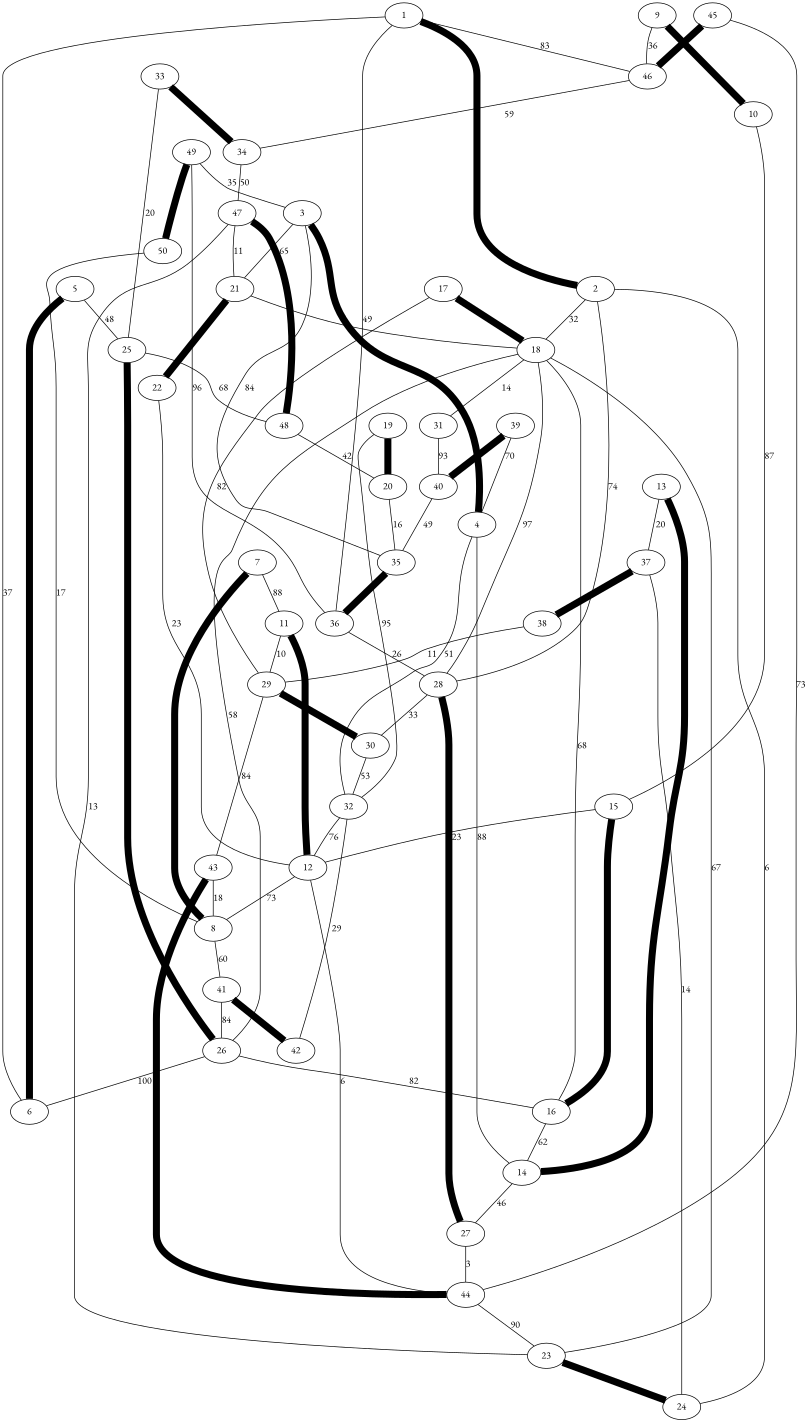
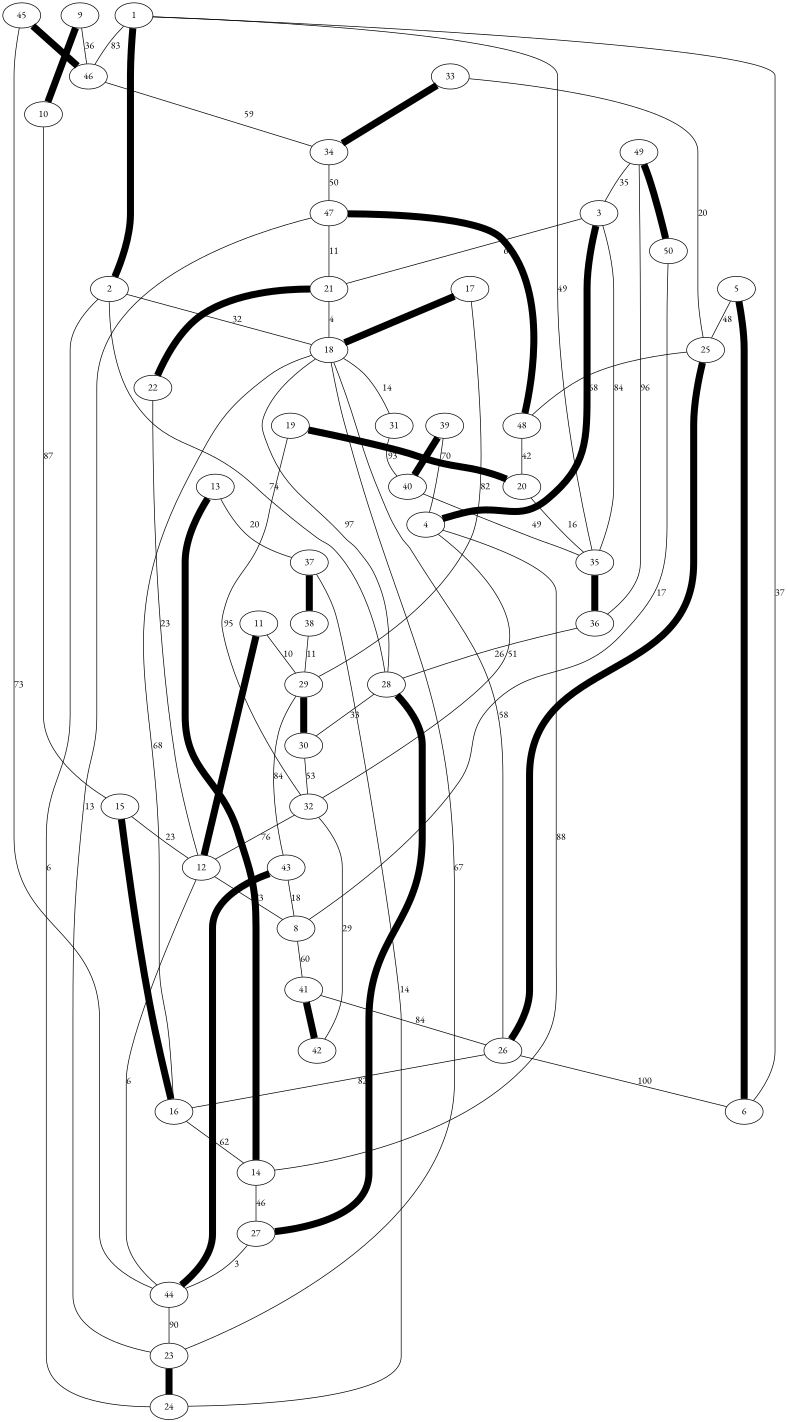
edge "1" -- "36": now "1" -- "35"
node "7": removed
